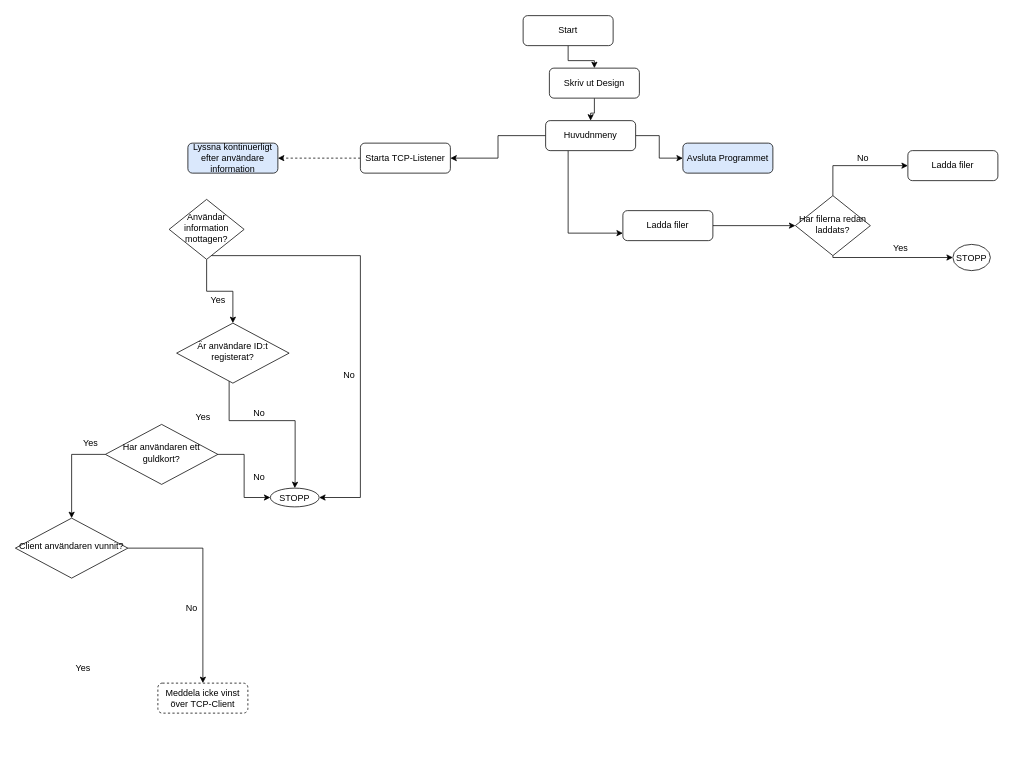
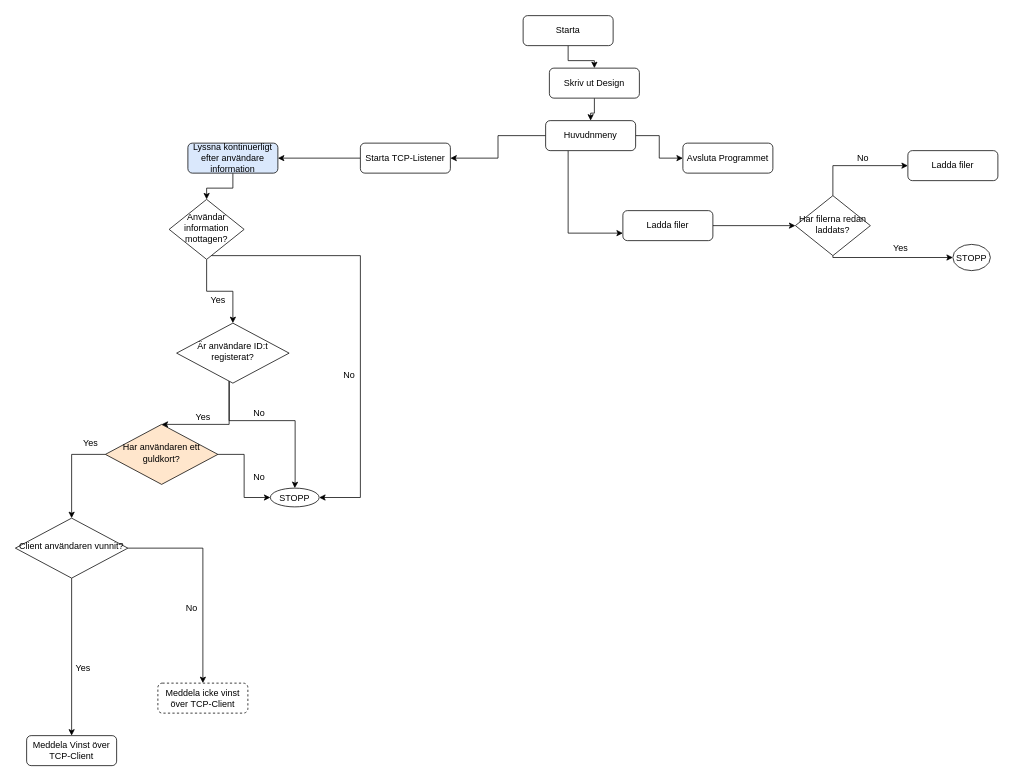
node "Start": label "Start" -> "Starta"
edge "Starta TCP-Listener" -> "Lyssna kontinuerligt efter användare information": style dashed -> solid
node "Avsluta Programmet": fillcolor #dae8fc -> #ffffff
edge "Lyssna kontinuerligt efter användare information" -> "Användar information mottagen?": added
edge "Är användare ID:t registerat?" -> "Har användaren ett guldkort?": added
node "Har användaren ett guldkort?": fillcolor #ffffff -> #ffe6cc
edge "Client användaren vunnit?" -> "Meddela Vinst över TCP-Client": added
node "Meddela Vinst över TCP-Client": added
